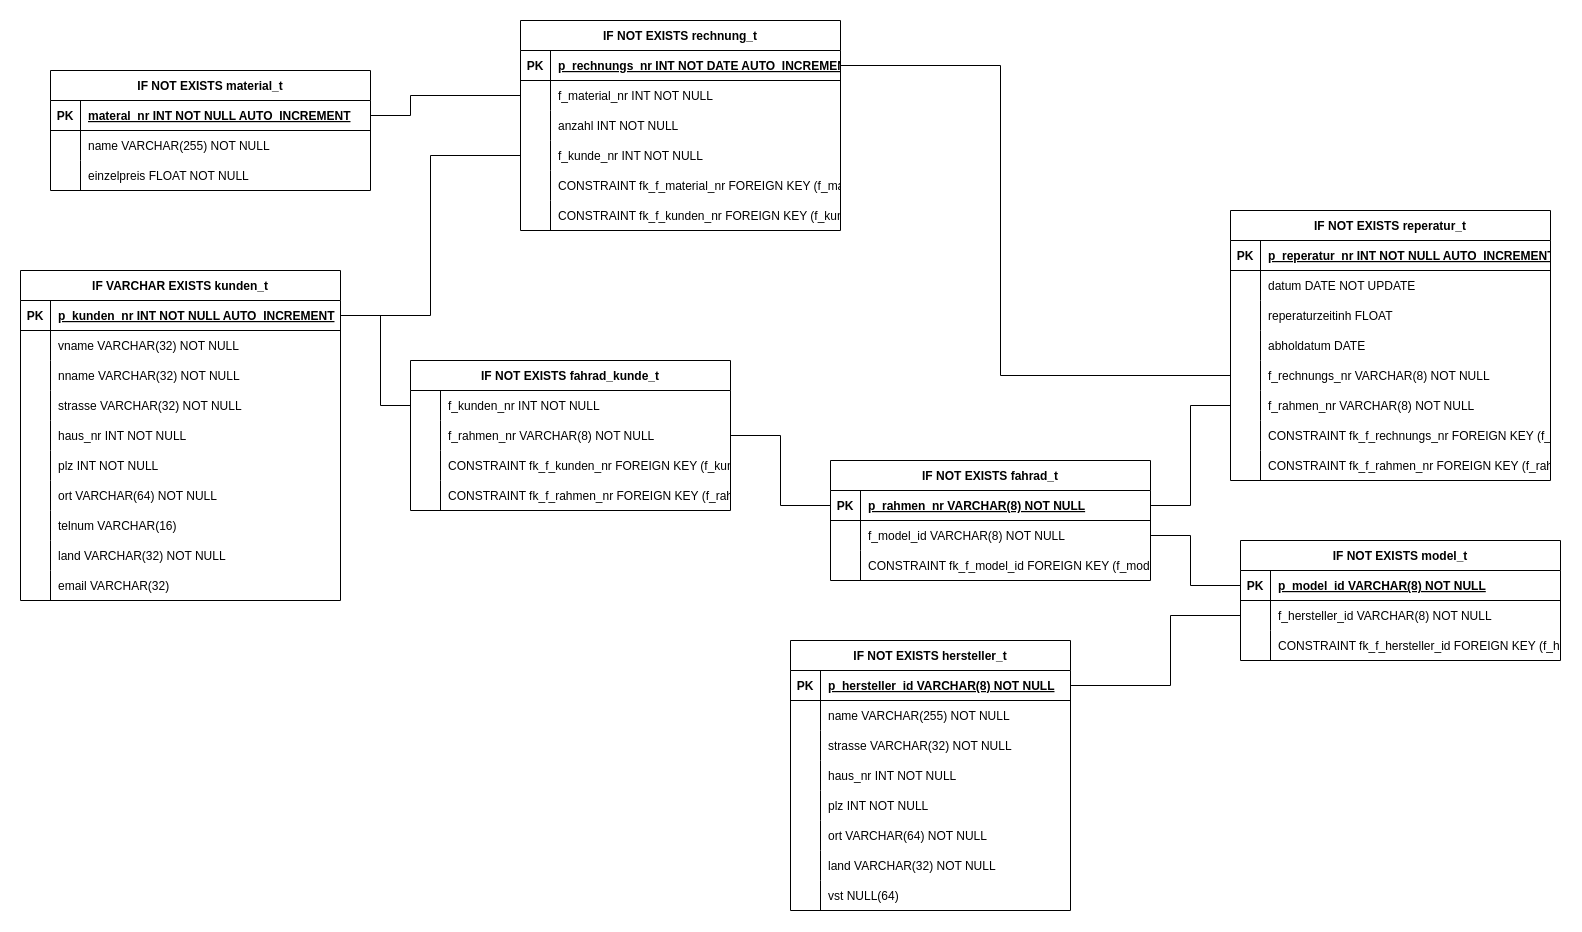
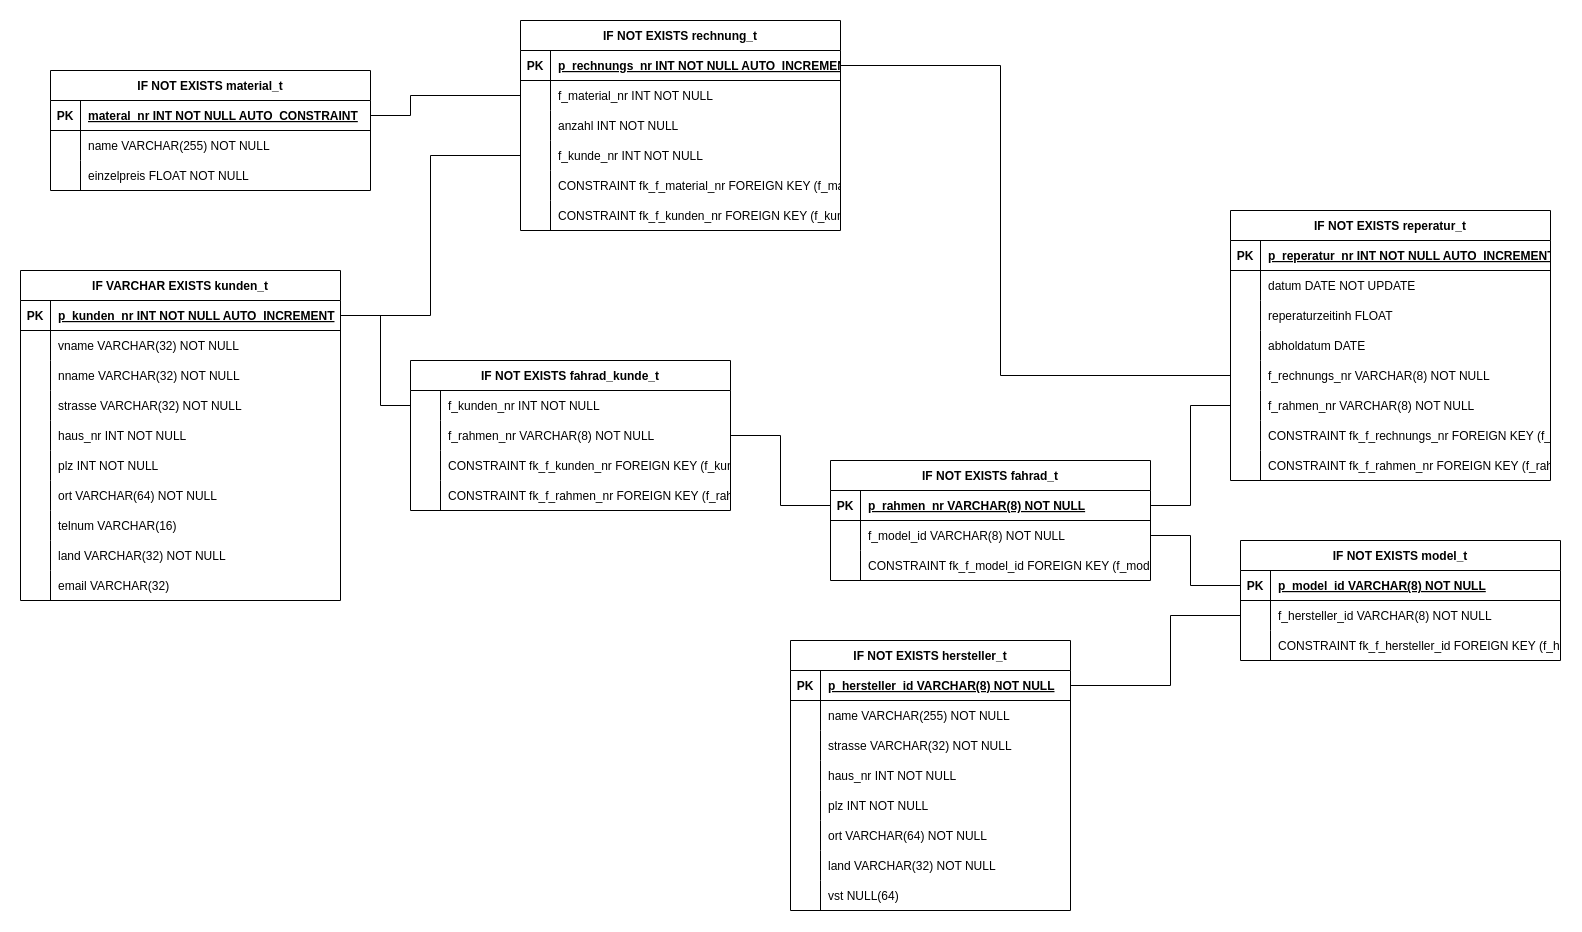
node "p_rechnungs_nr INT NOT DATE AUTO_INCREMENT": label "p_rechnungs_nr INT NOT DATE AUTO_INCREMENT" -> "p_rechnungs_nr INT NOT NULL AUTO_INCREMENT"
node "materal_nr INT NOT NULL AUTO_INCREMENT": label "materal_nr INT NOT NULL AUTO_INCREMENT" -> "materal_nr INT NOT NULL AUTO_CONSTRAINT"
